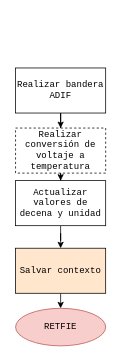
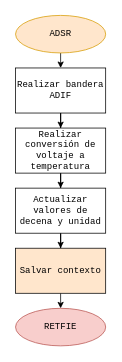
node "ADSR": added
edge "ADSR" -> "Realizar bandera ADIF": added
node "Realizar conversión de voltaje a temperatura": style dashed -> solid
node "Actualizar valores de decena y unidad": moved (60, 203) -> (60, 210)
